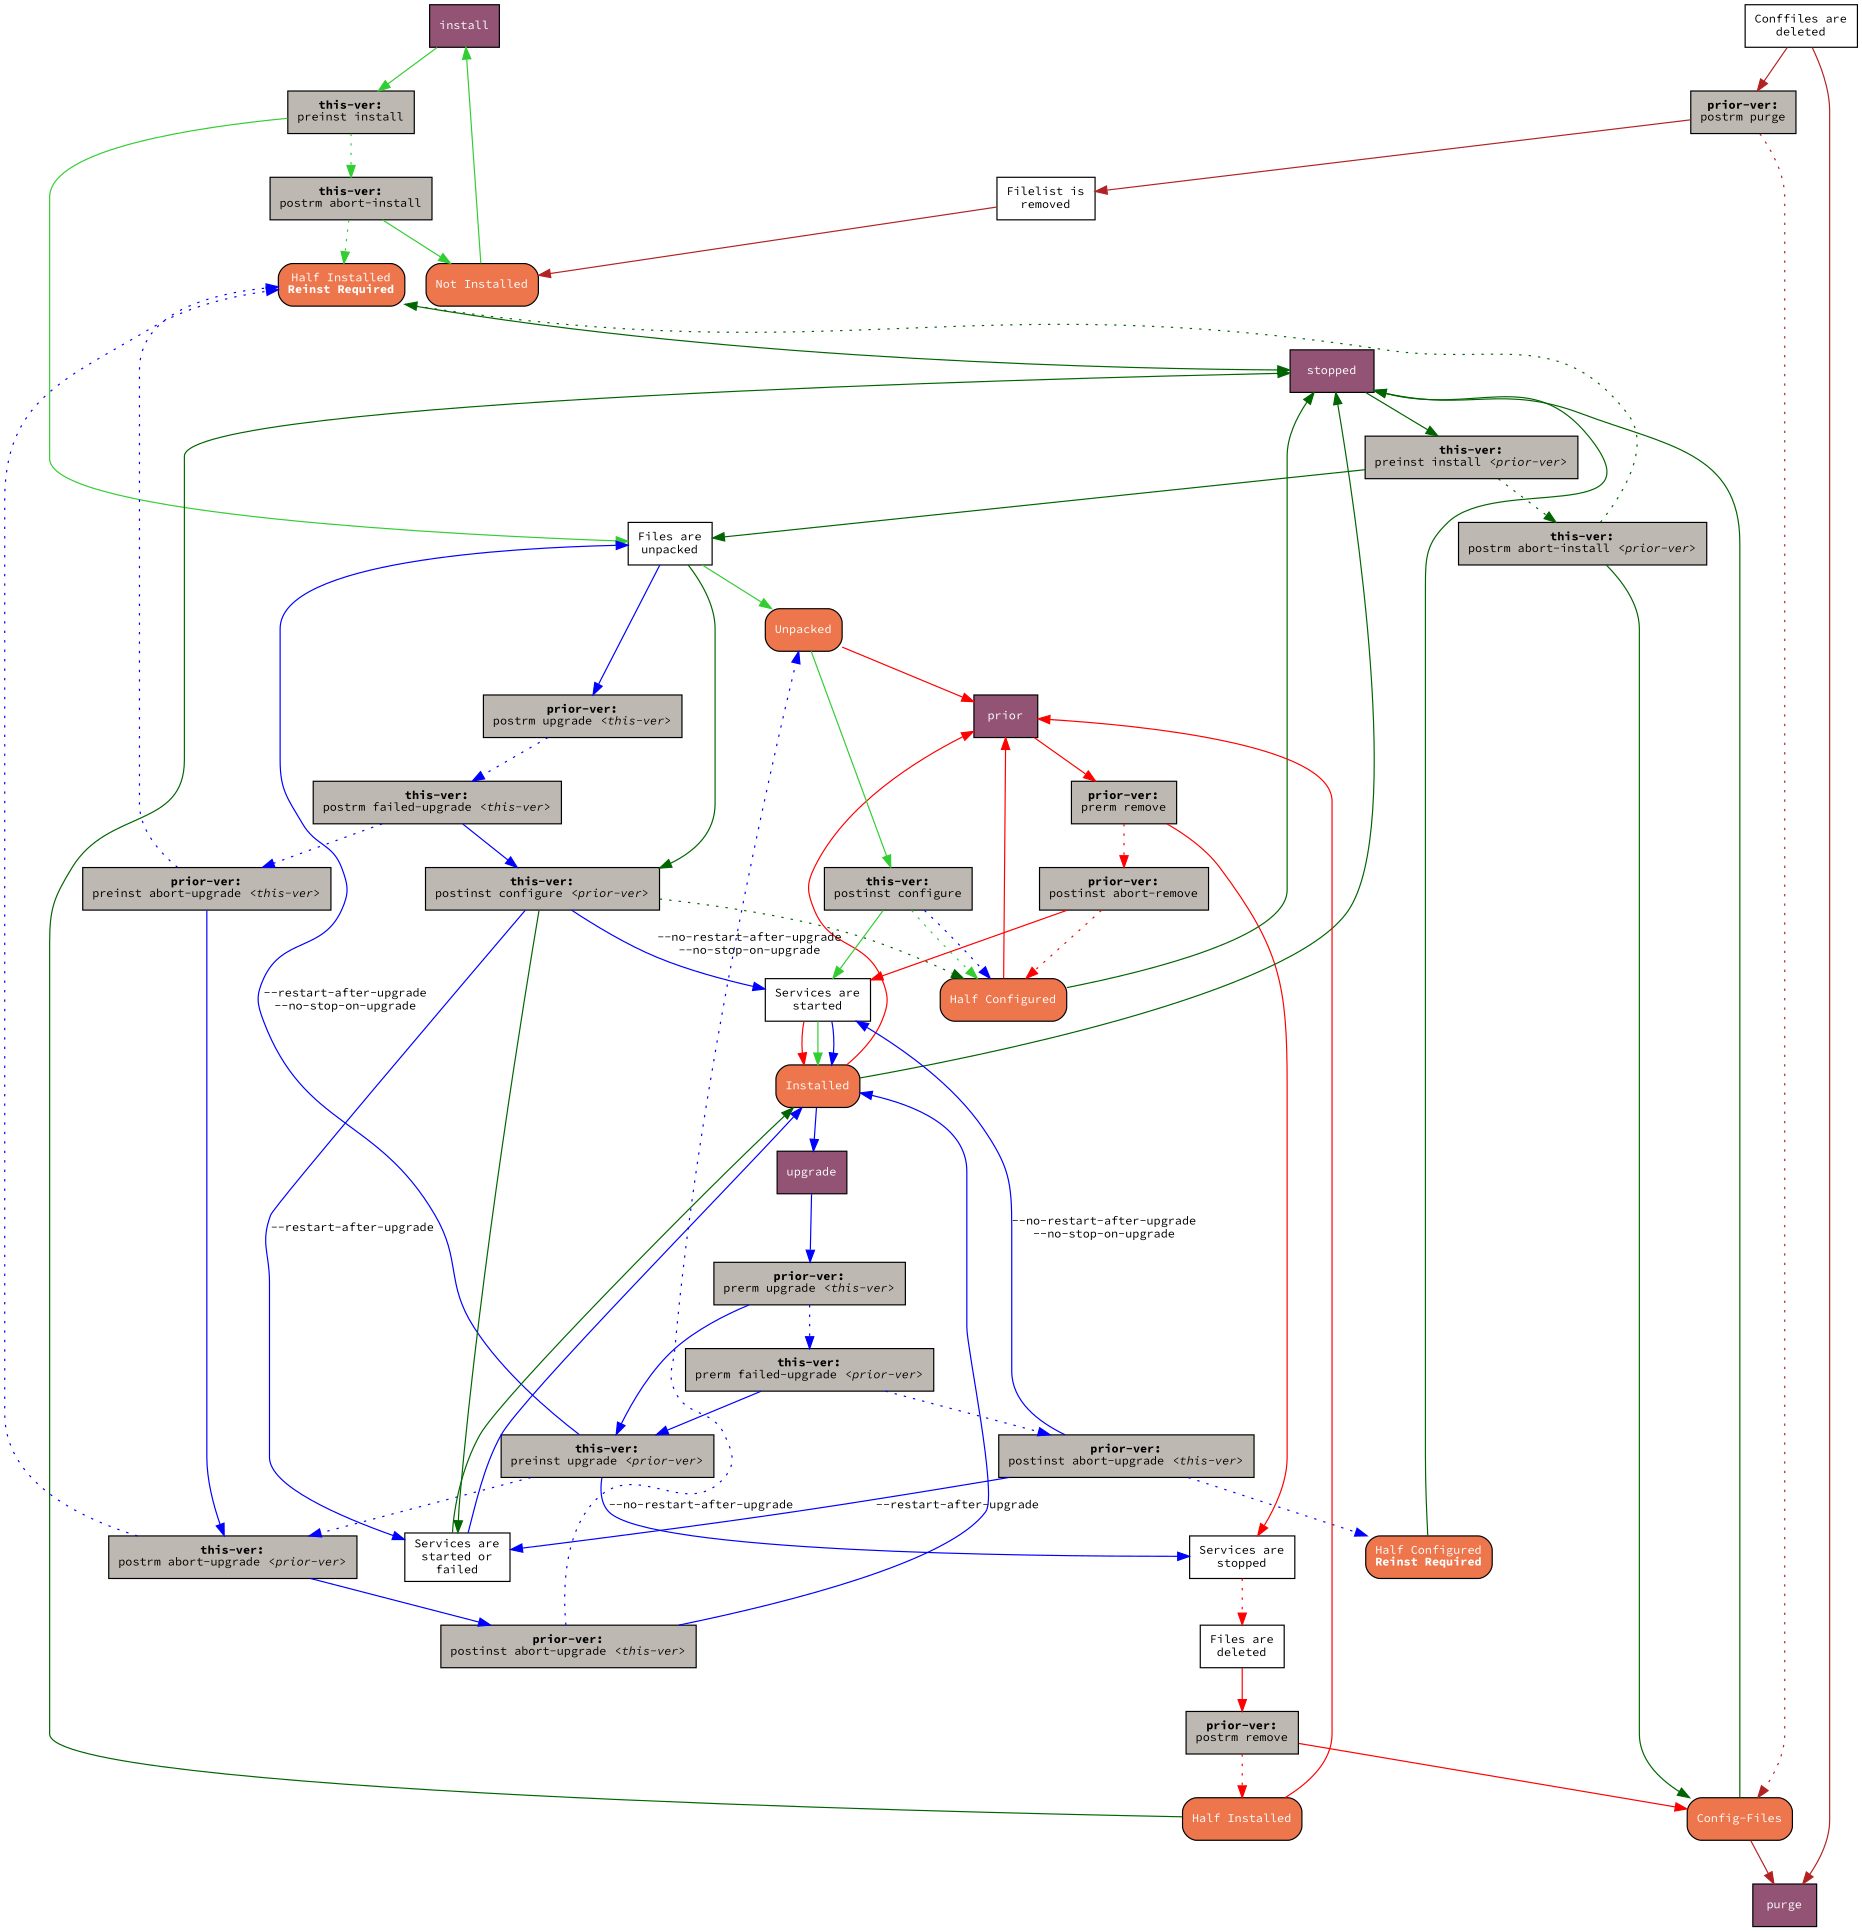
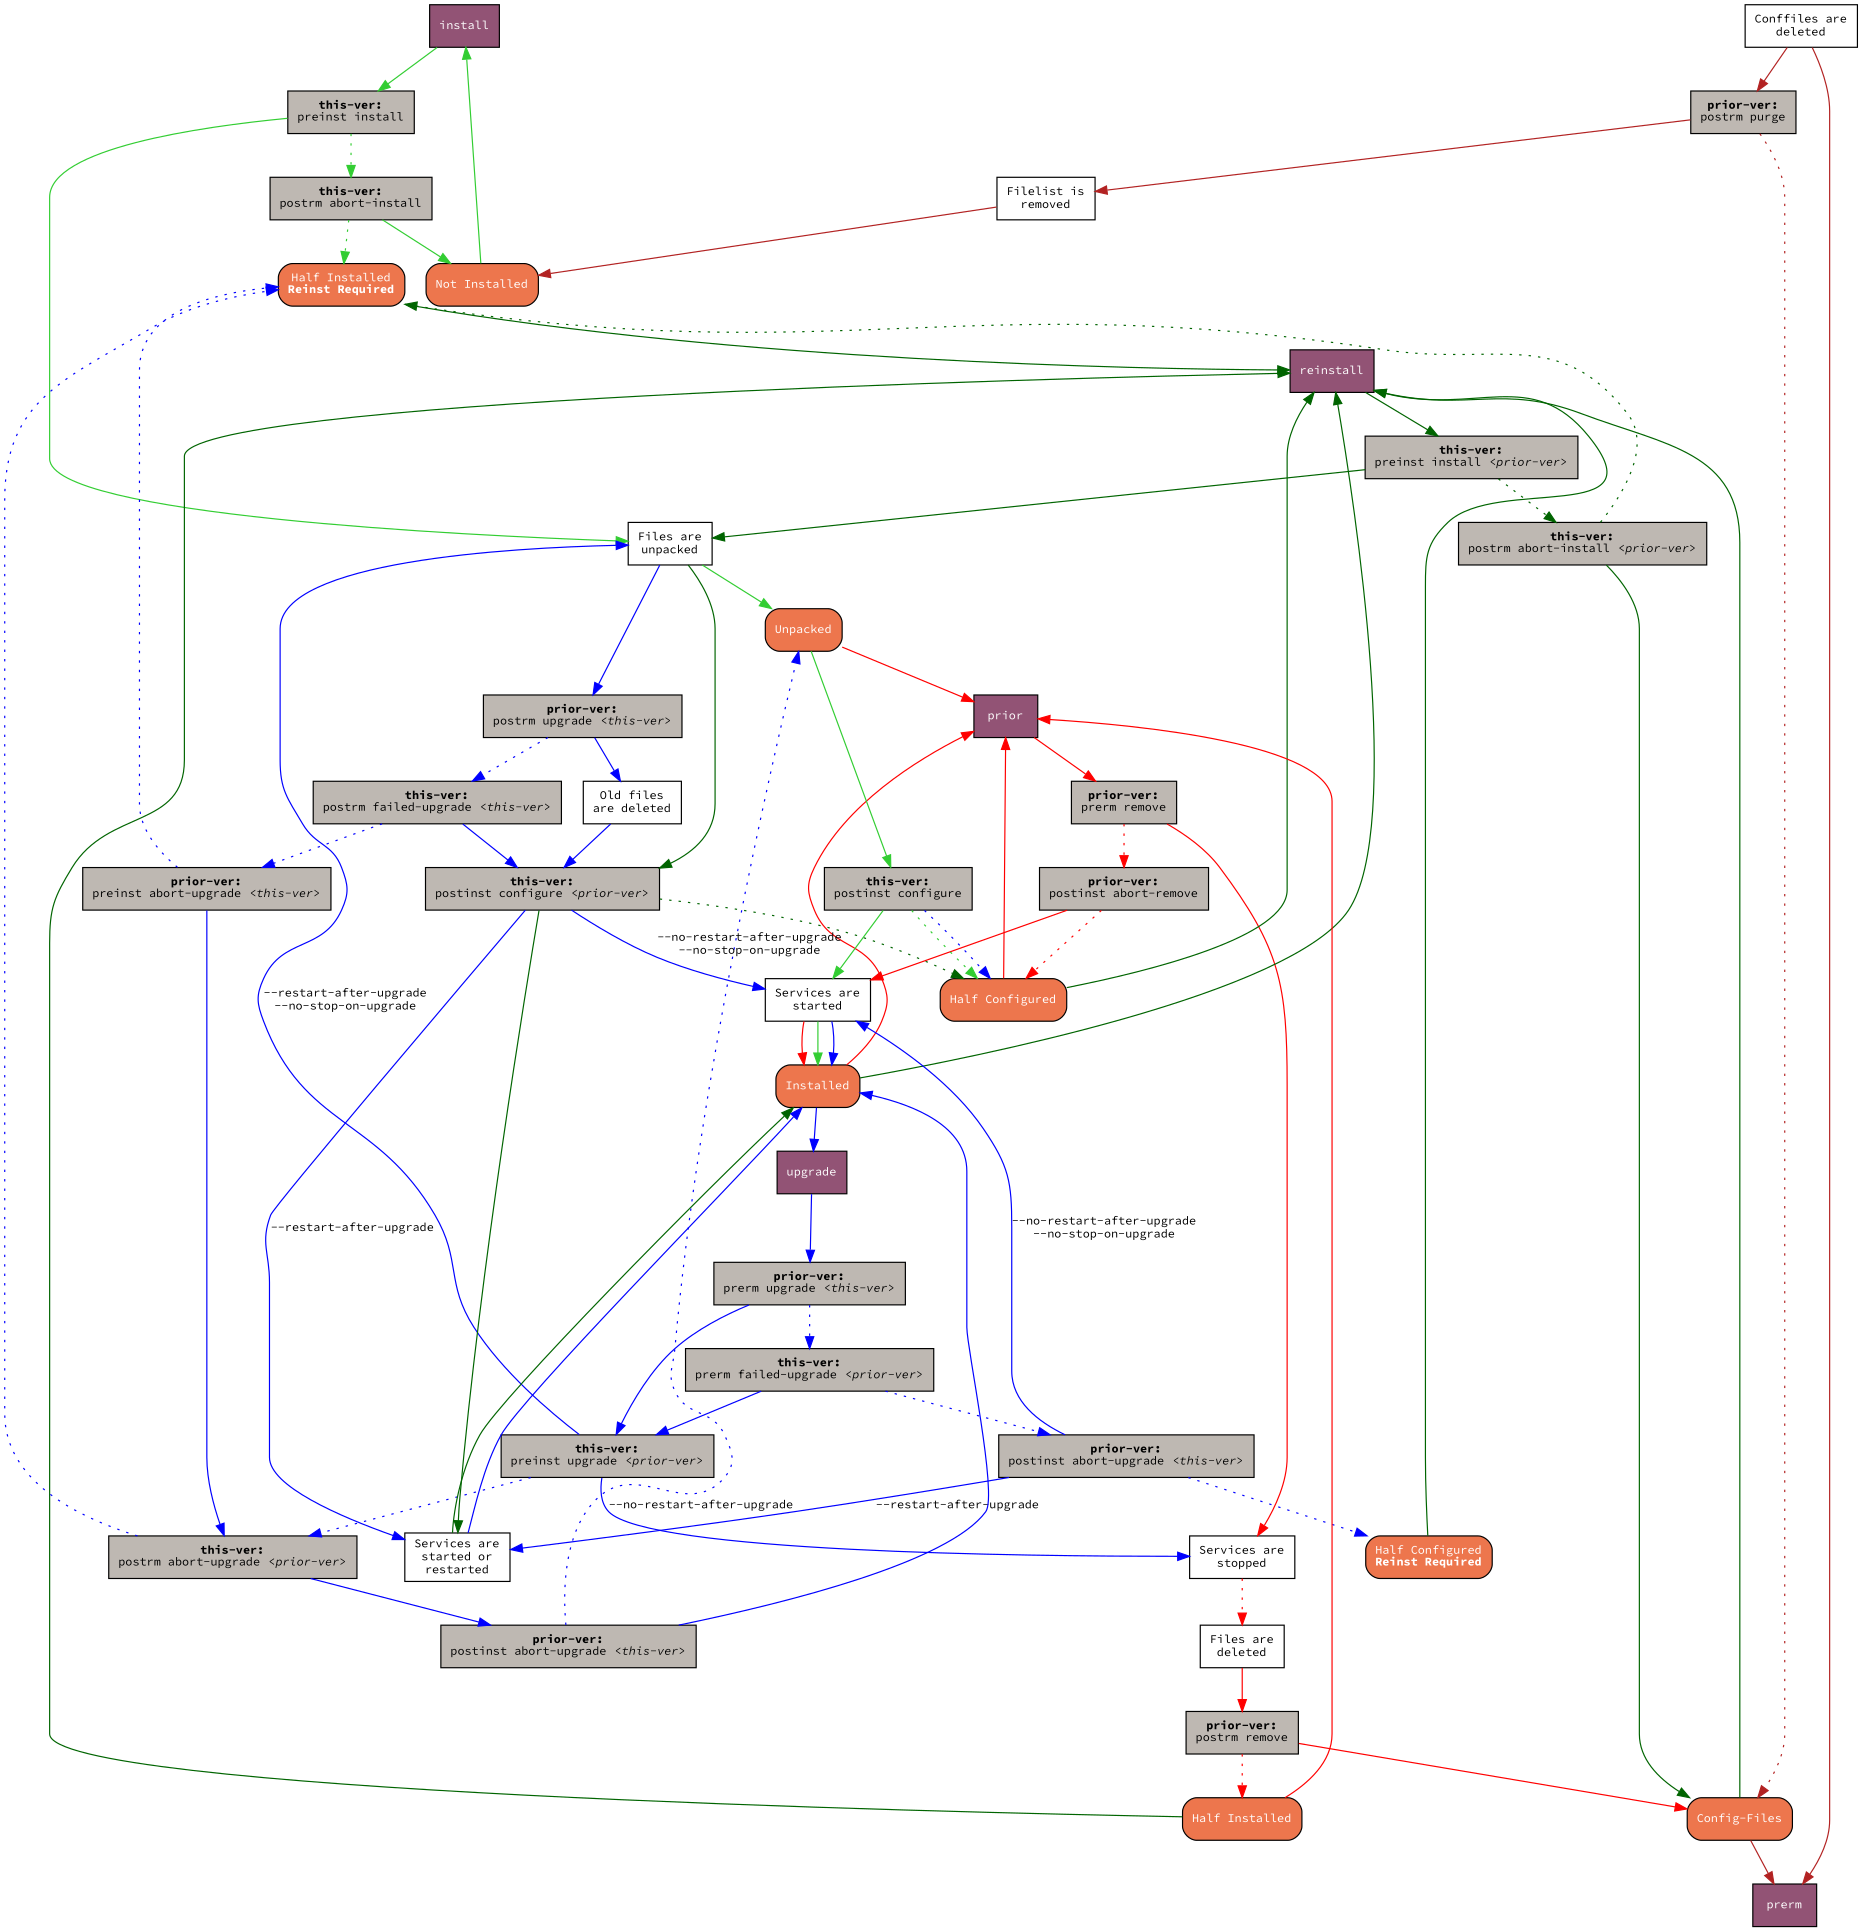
node "stopped": label "stopped" -> "reinstall"
node "Old files are deleted": added
node "Services are started or failed": label "Services are started or failed" -> "Services are started or restarted"
node "purge": label "purge" -> "prerm"
